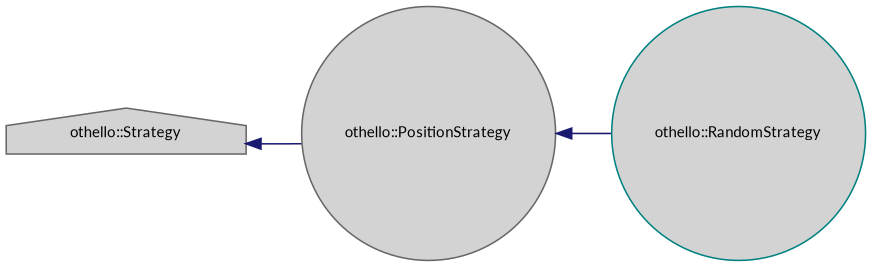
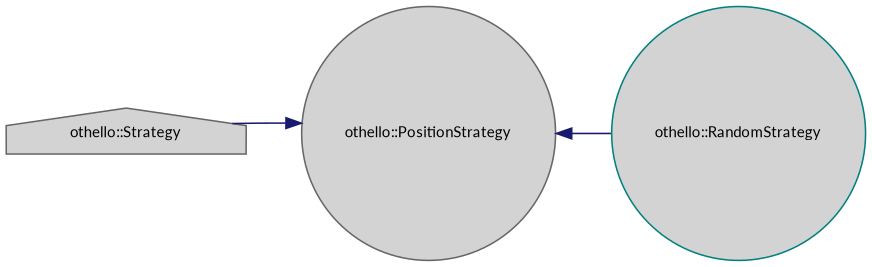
edge "othello::PositionStrategy" -> "othello::Strategy": reversed
